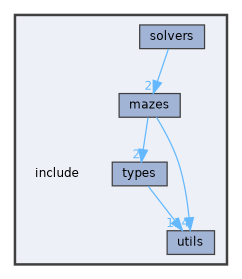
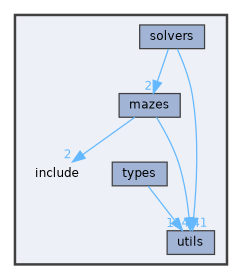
edge "solvers" -> "utils": added
edge "mazes" -> "types": now "mazes" -> "include"
